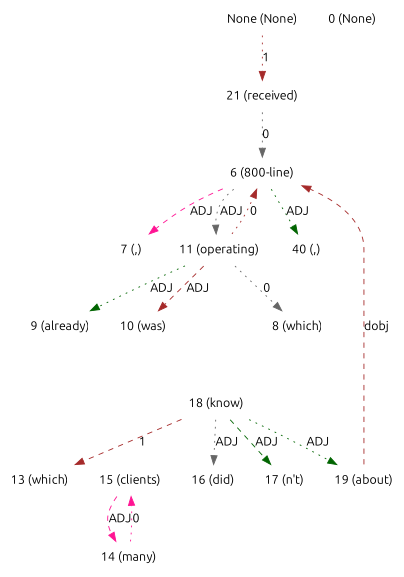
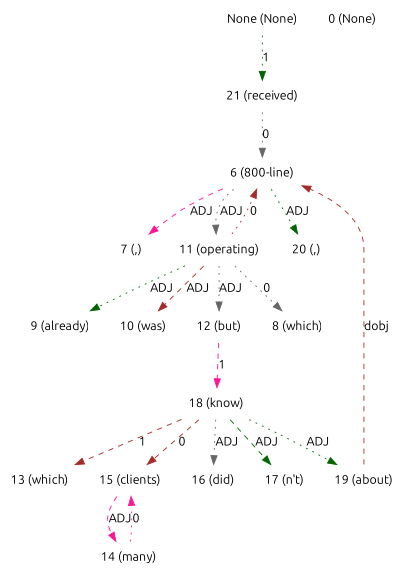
edge "None (None)" -> "21 (received)": color brown -> darkgreen
node "40 (,)": label "40 (,)" -> "20 (,)"
node "12 (but)": added
edge "18 (know)" -> "15 (clients)": added, label "0"
